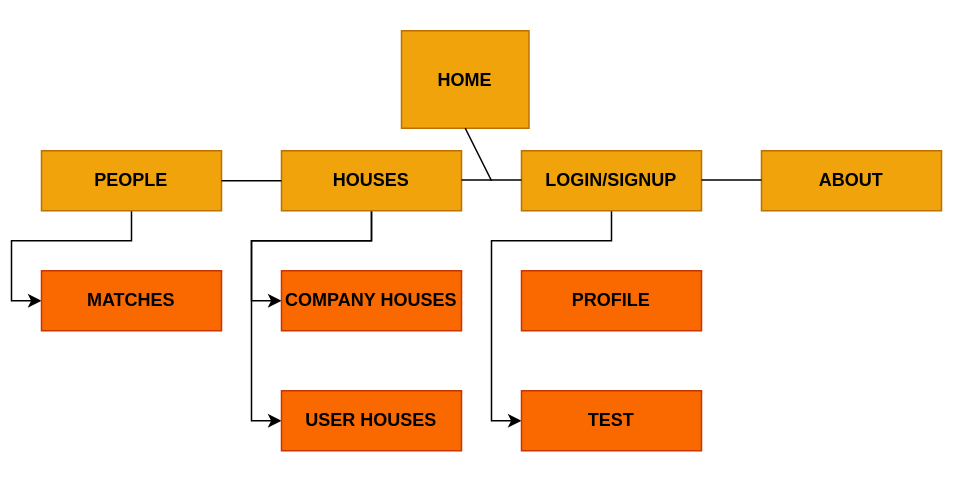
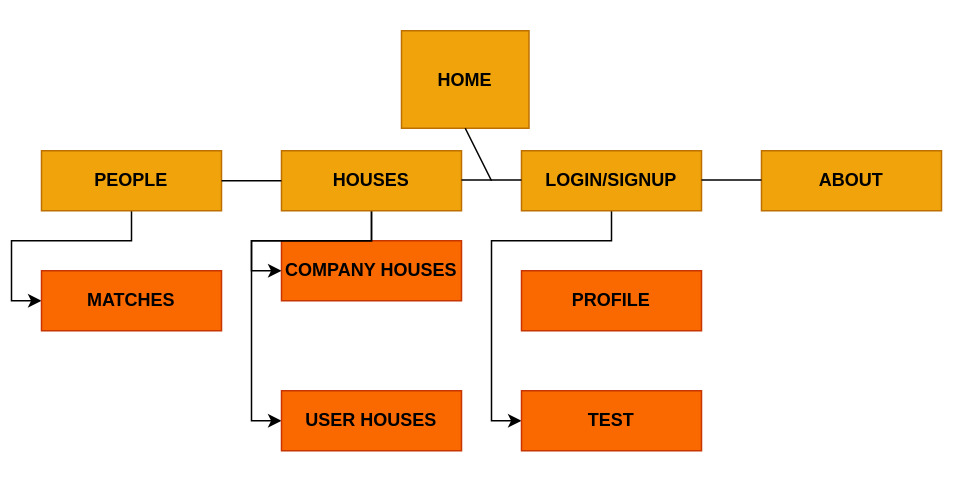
node "COMPANY HOUSES": moved (371, 301) -> (371, 271)
